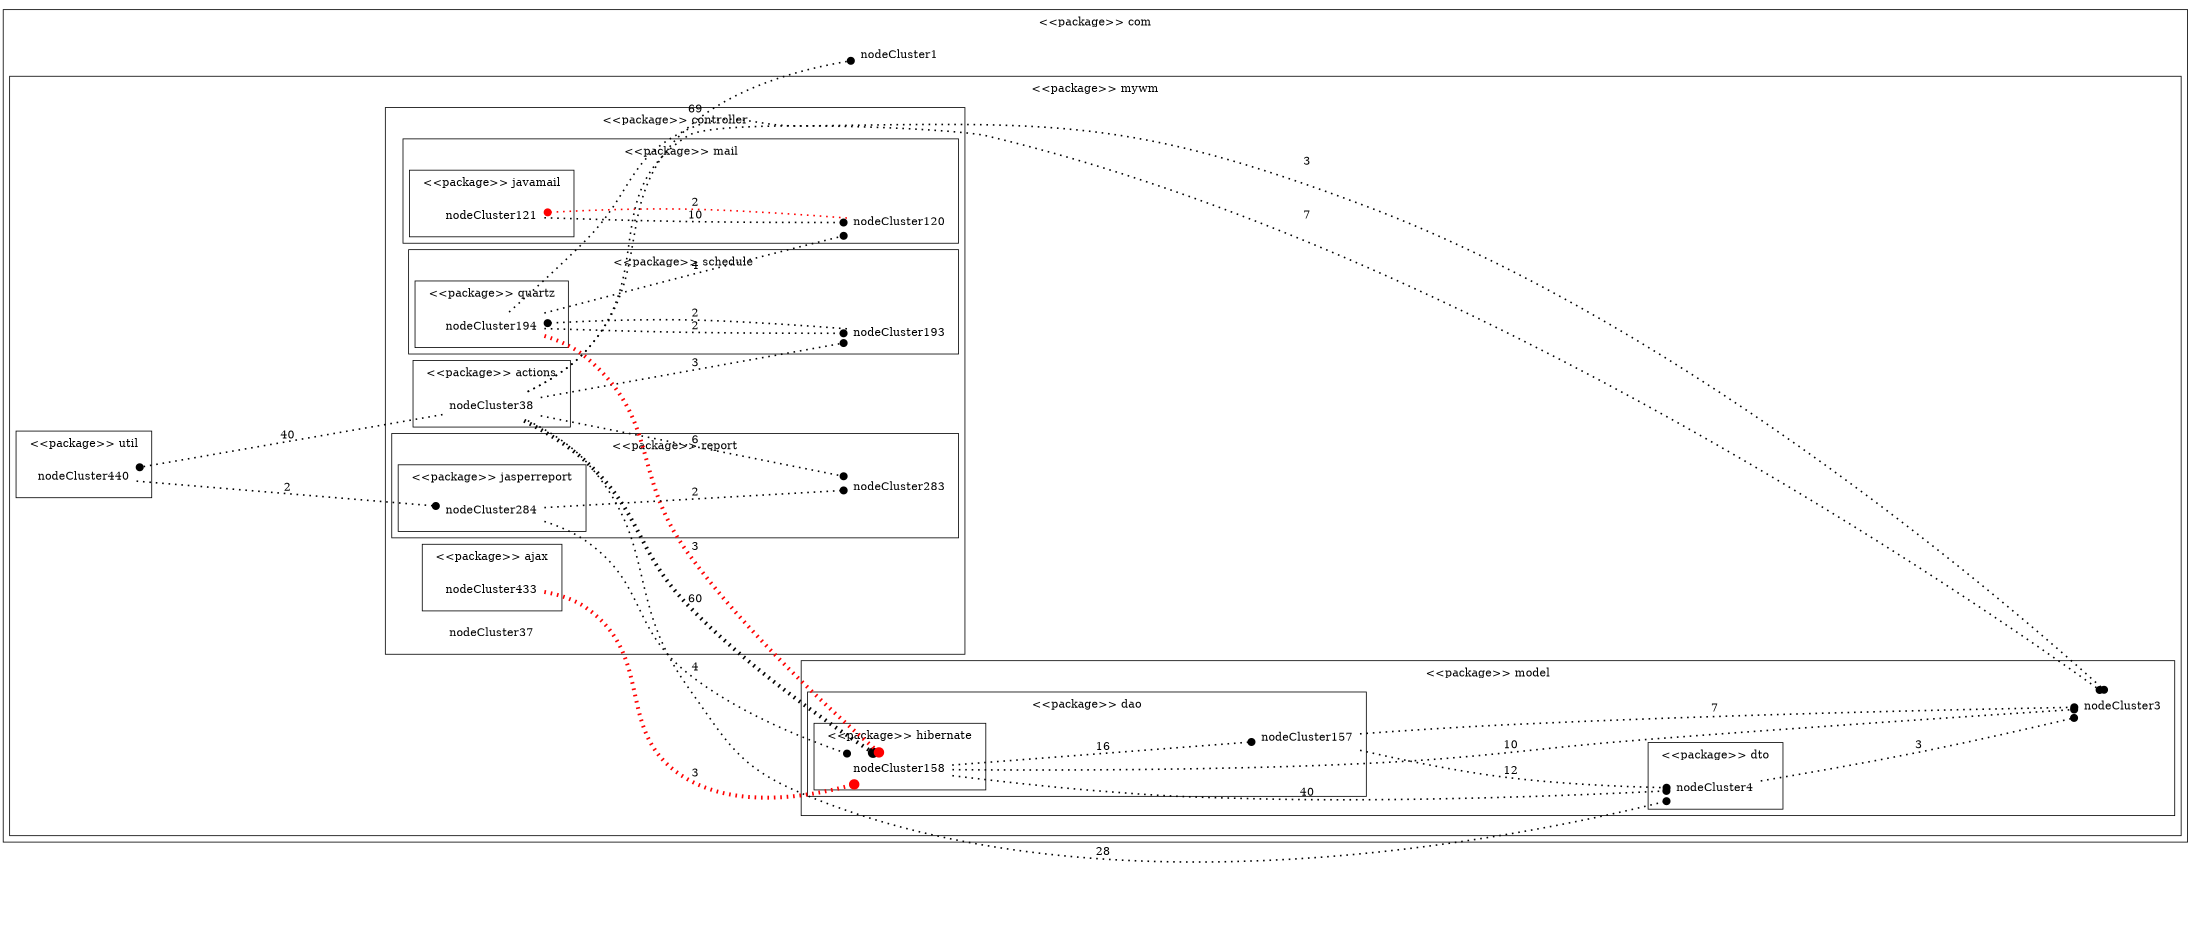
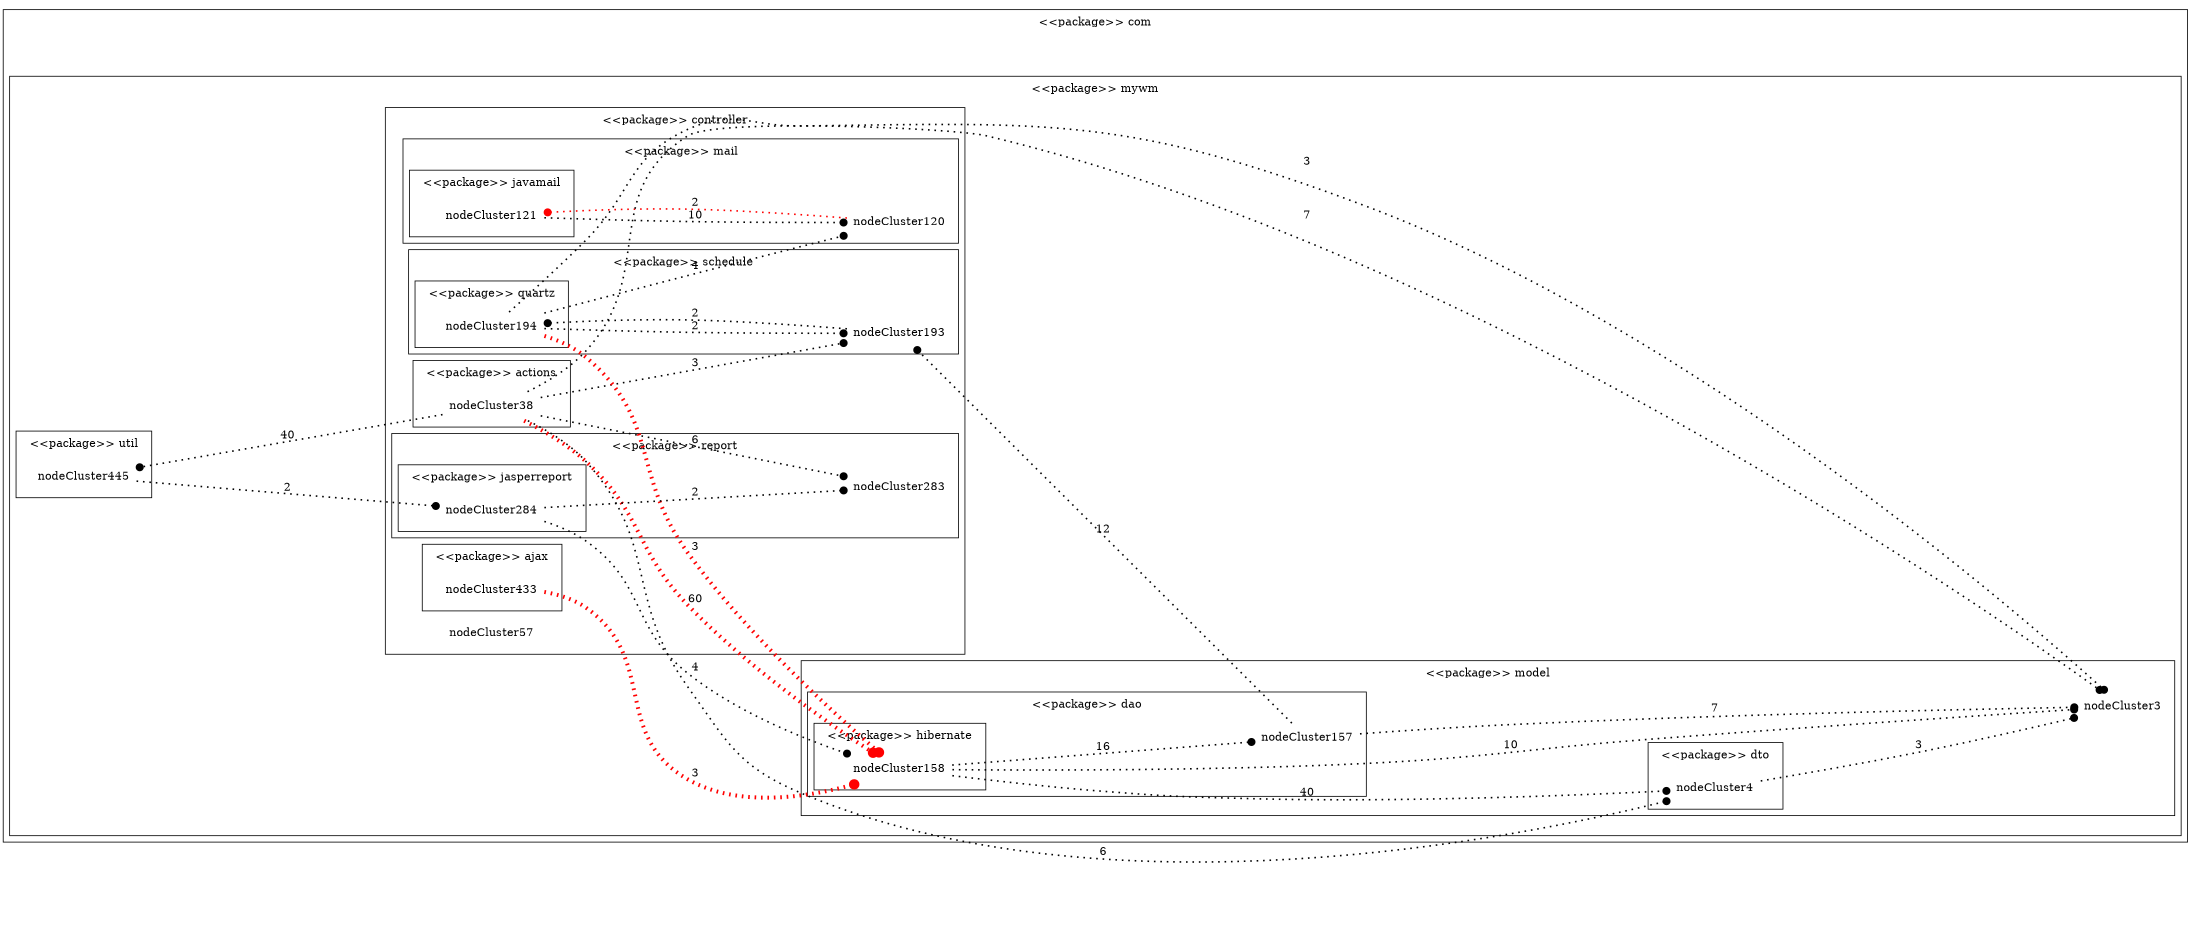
node "nodeCluster1": removed
node "nodeCluster440": label "nodeCluster440" -> "nodeCluster445"
edge "nodeCluster38" -> "nodeCluster158": color black -> red
node "nodeCluster37": label "nodeCluster37" -> "nodeCluster57"
edge "nodeCluster157" -> "nodeCluster4": now "nodeCluster157" -> "nodeCluster193"
edge "nodeCluster38" -> "nodeCluster4": label "28" -> "6"
